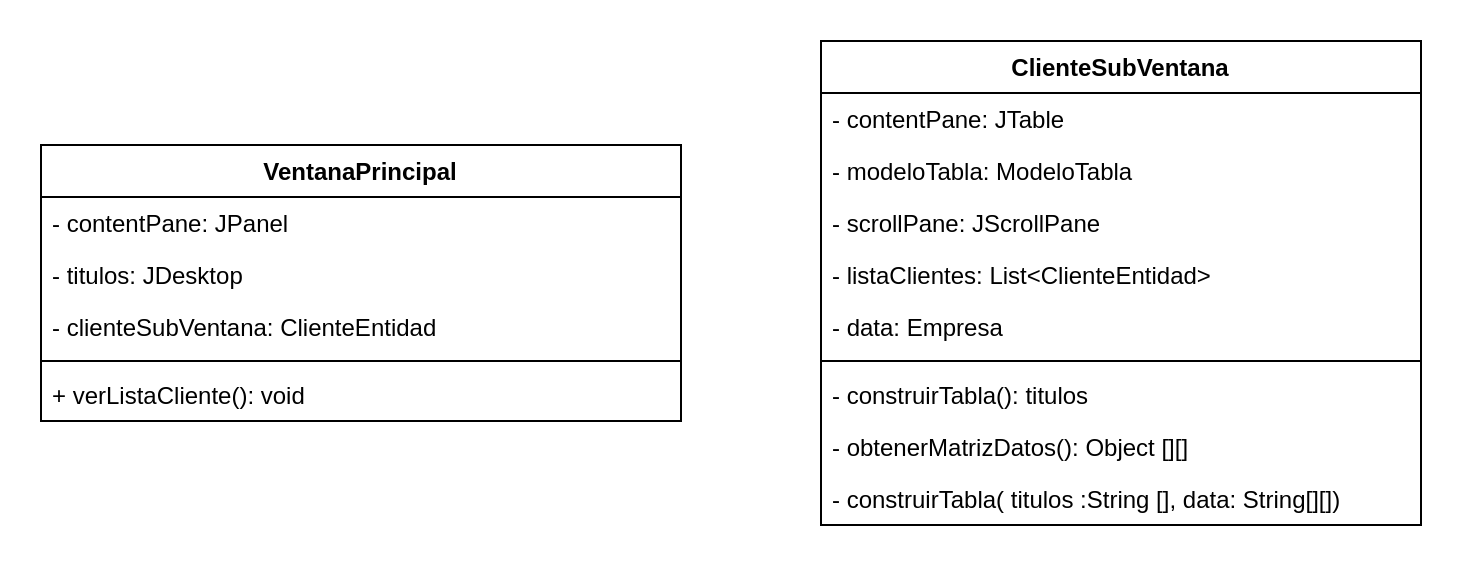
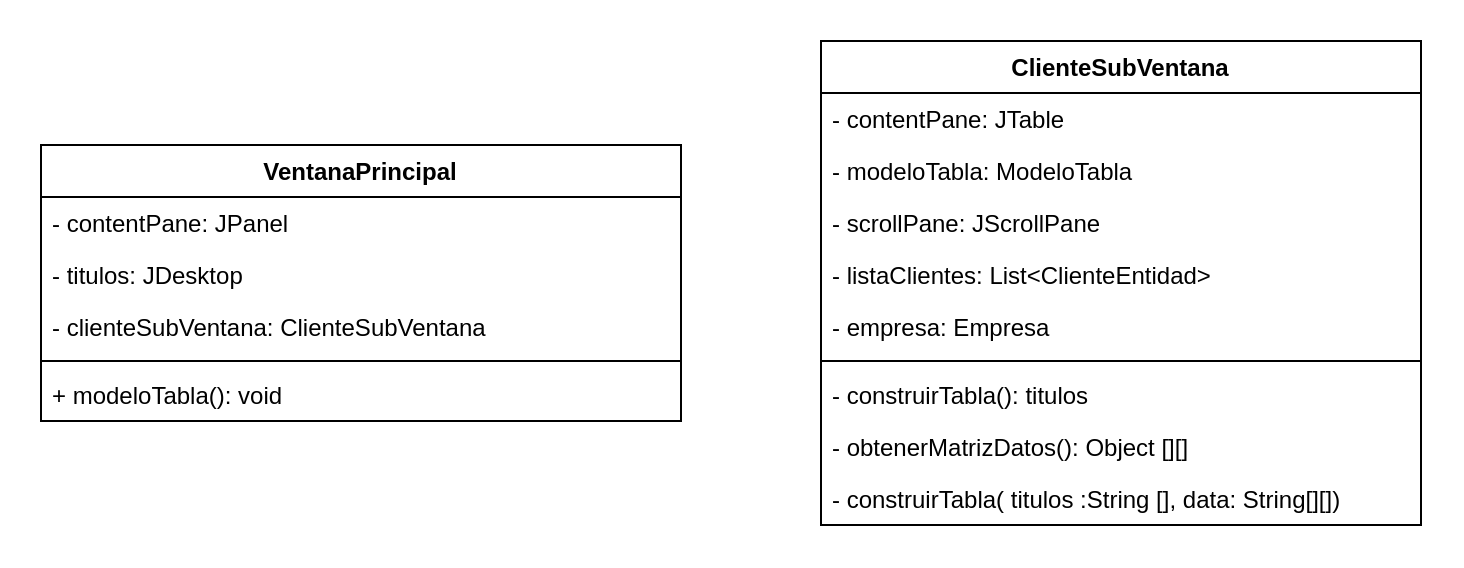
node "- clienteSubVentana: ClienteEntidad": label "- clienteSubVentana: ClienteEntidad" -> "- clienteSubVentana: ClienteSubVentana"
node "- data: Empresa": label "- data: Empresa" -> "- empresa: Empresa"
node "+ verListaCliente(): void": label "+ verListaCliente(): void" -> "+ modeloTabla(): void"
